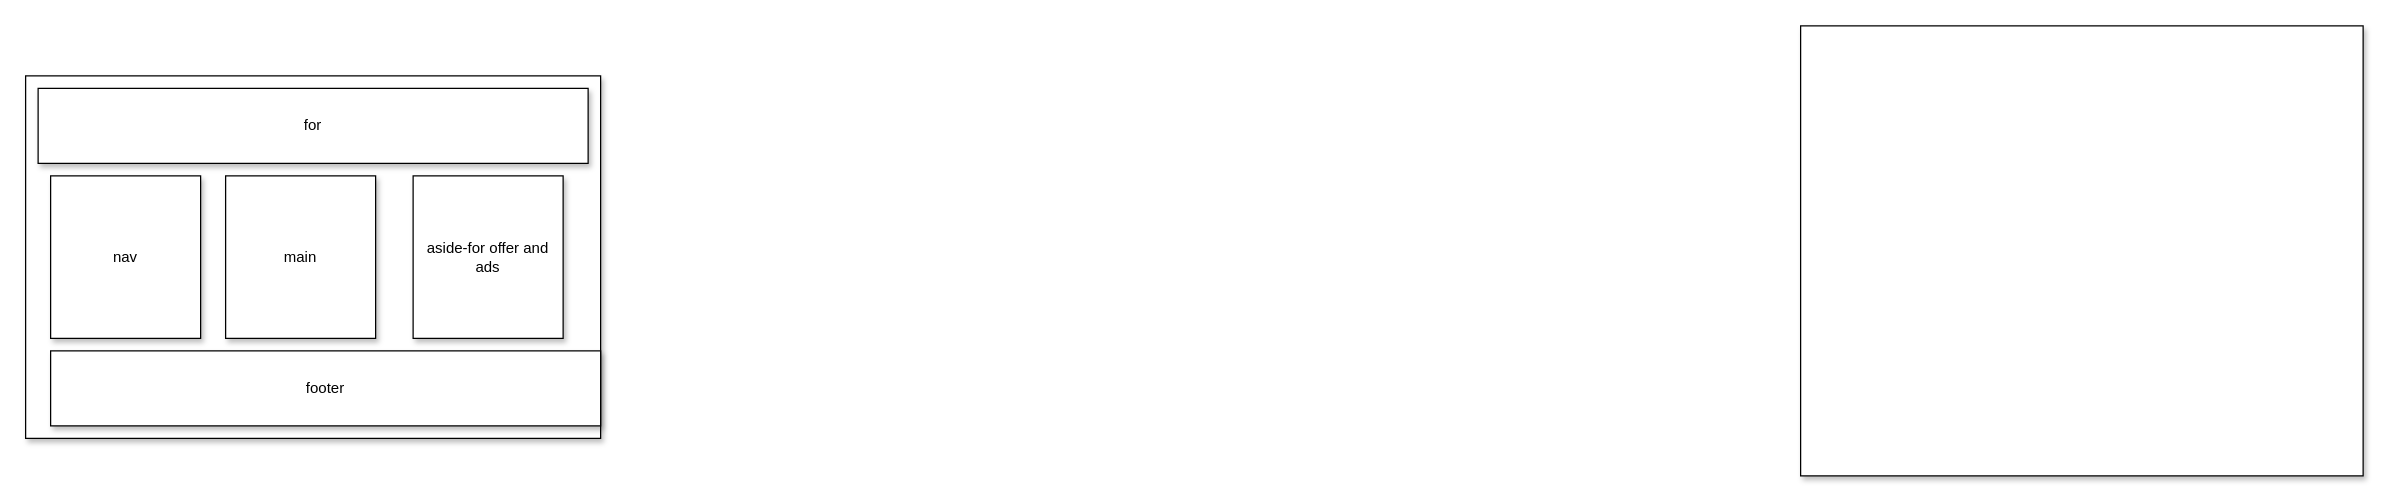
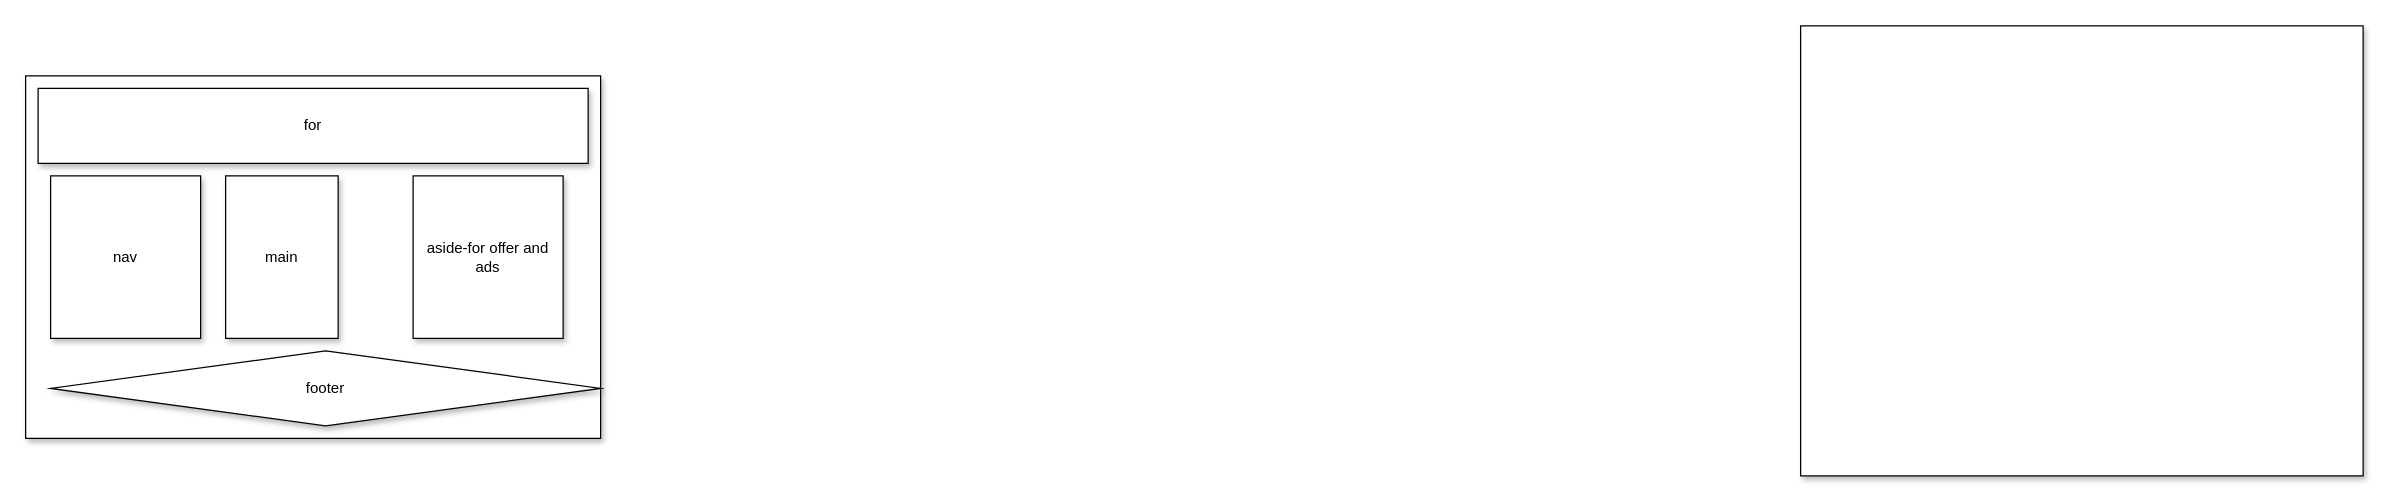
node "main": size 150x163 -> 113x163
node "footer": shape rectangle -> diamond
